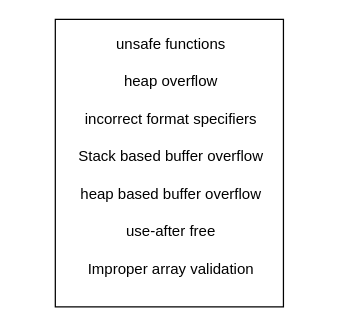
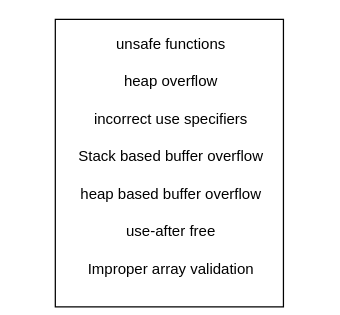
node "incorrect format specifiers": label "incorrect format specifiers" -> "incorrect use specifiers"
